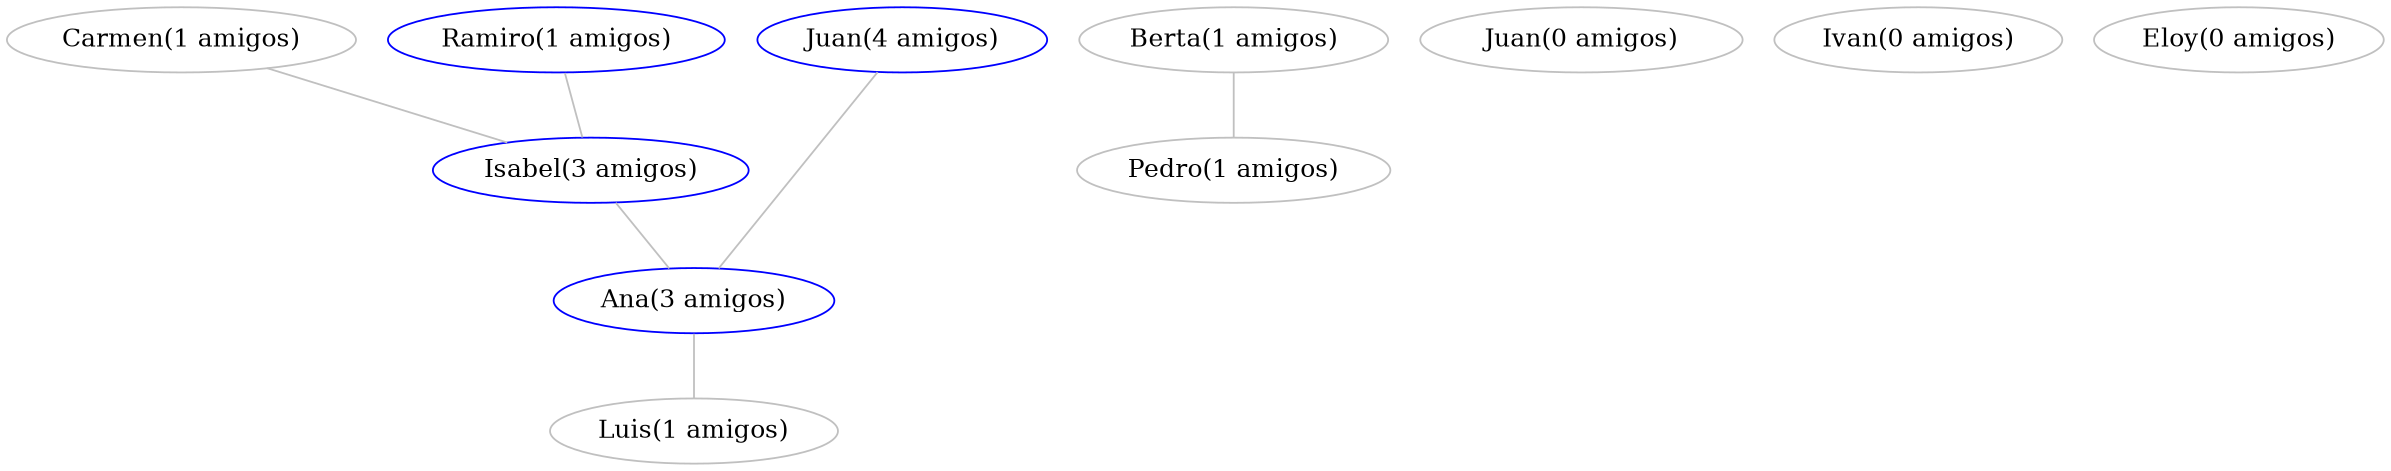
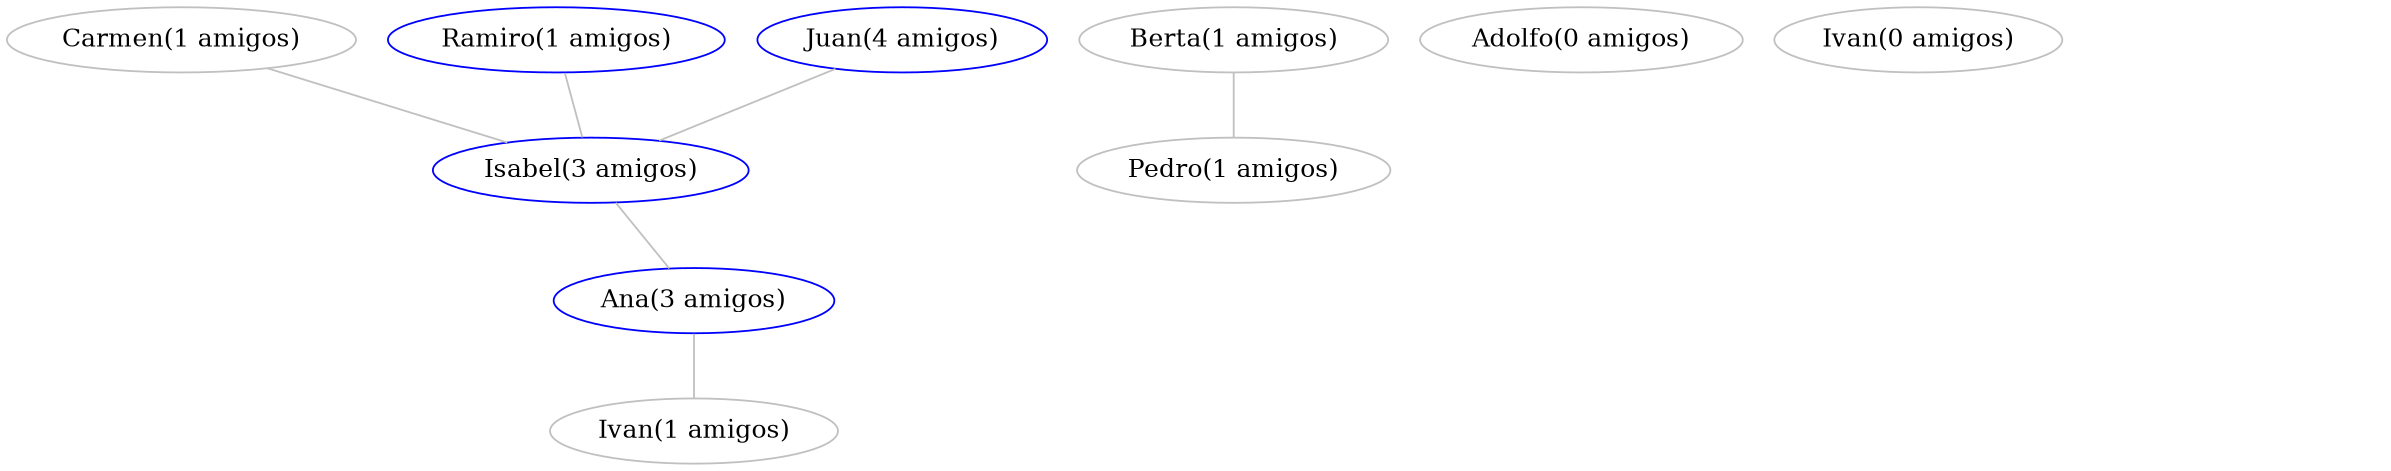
node "Juan(0 amigos)": label "Juan(0 amigos)" -> "Adolfo(0 amigos)"
node "Eloy(0 amigos)": removed
edge "Juan(4 amigos)" -- "Ana(3 amigos)": now "Juan(4 amigos)" -- "Isabel(3 amigos)"
node "Luis(1 amigos)": label "Luis(1 amigos)" -> "Ivan(1 amigos)"
